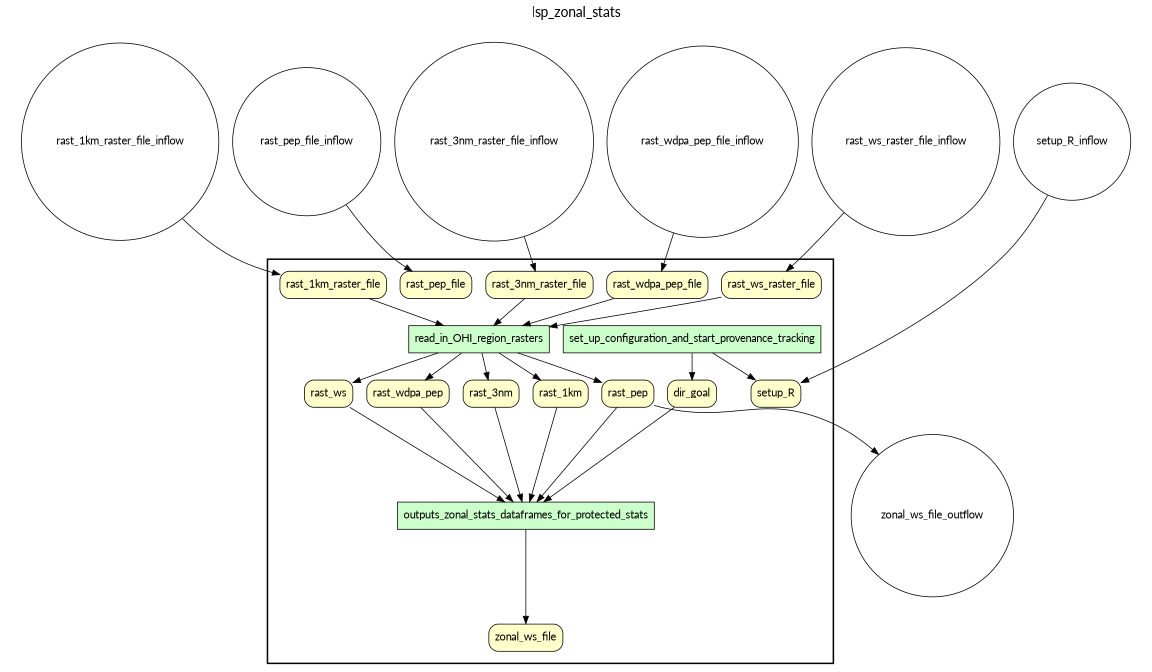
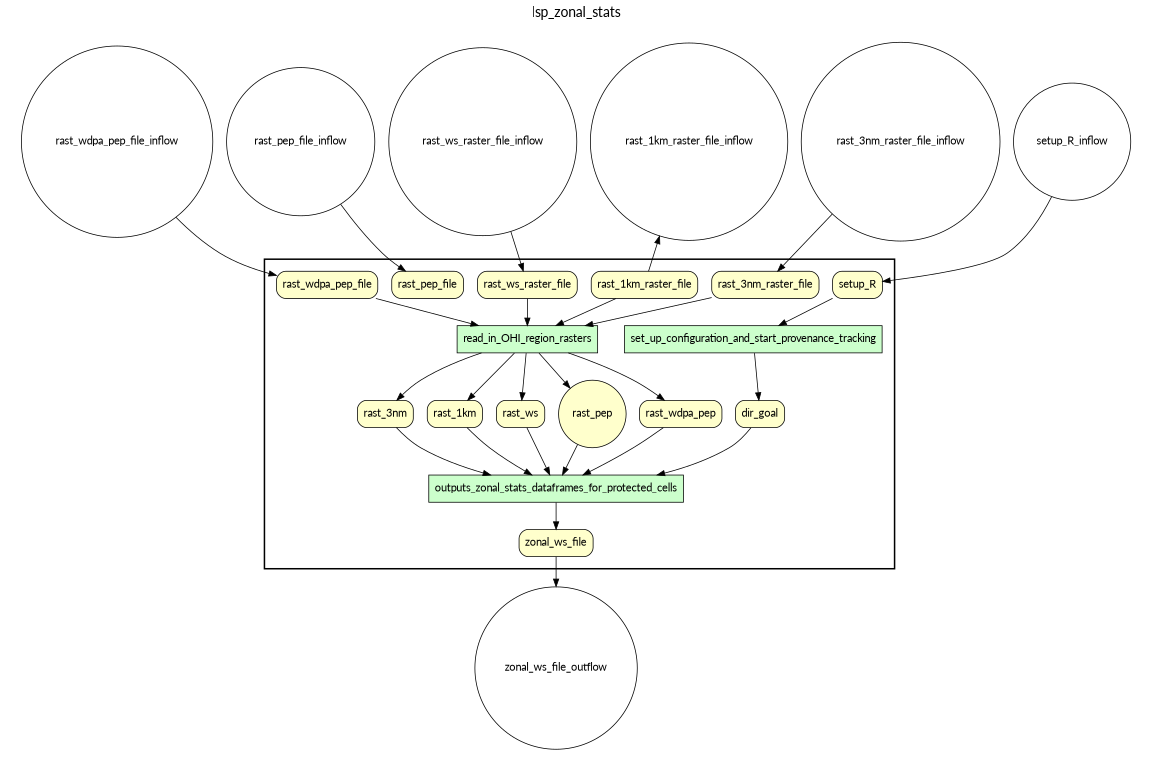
edge "rast_1km_raster_file_inflow" -> "rast_1km_raster_file": reversed
edge "set_up_configuration_and_start_provenance_tracking" -> "setup_R": reversed
node "rast_pep": shape box -> circle
edge "rast_pep" -> "zonal_ws_file_outflow": now "zonal_ws_file" -> "zonal_ws_file_outflow"
node "outputs_zonal_stats_dataframes_for_protected_stats": label "outputs_zonal_stats_dataframes_for_protected_stats" -> "outputs_zonal_stats_dataframes_for_protected_cells"
